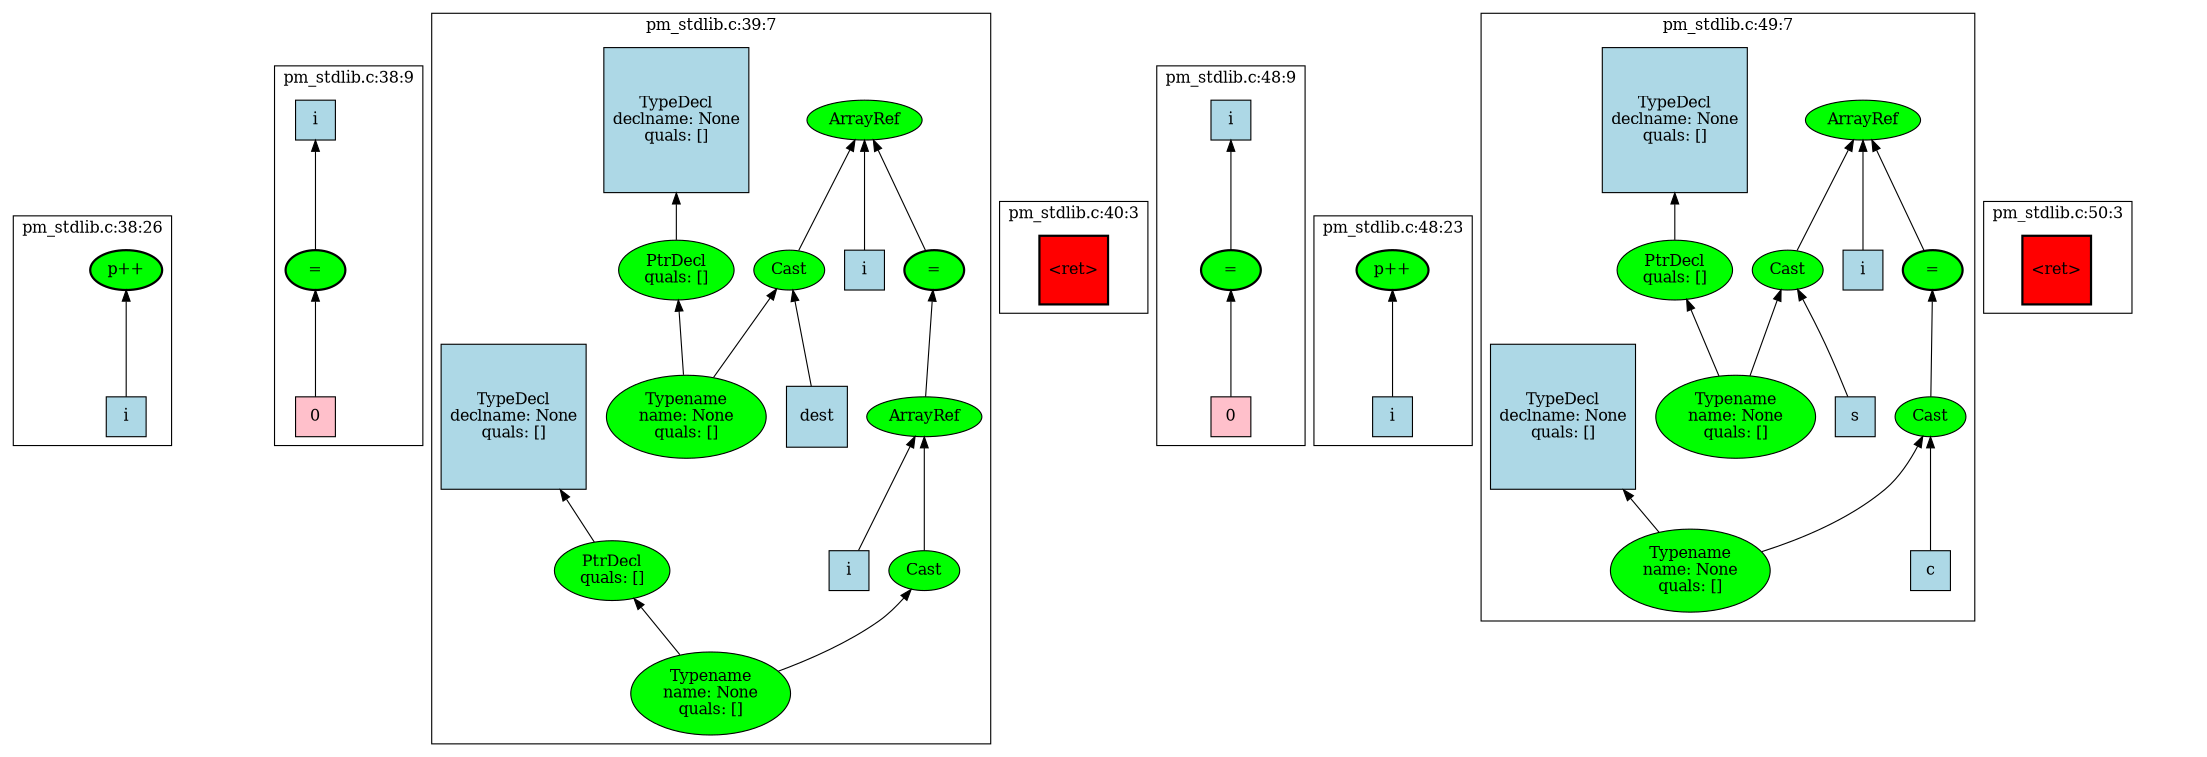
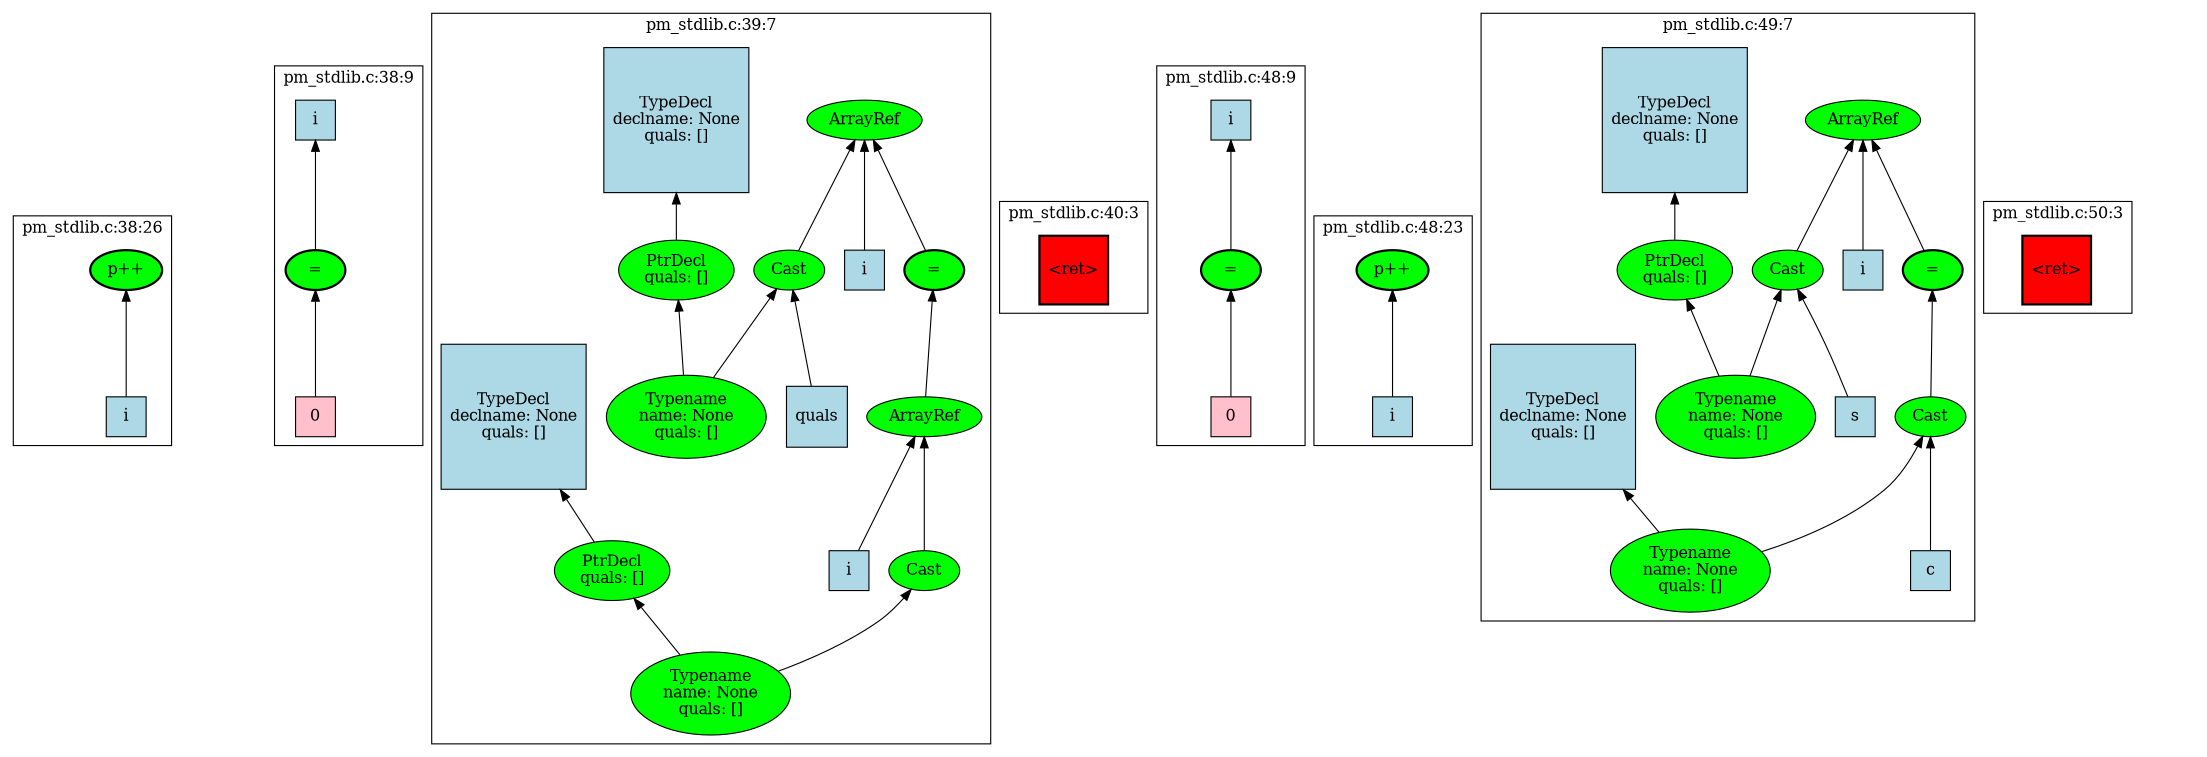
node "dest": label "dest" -> "quals"
